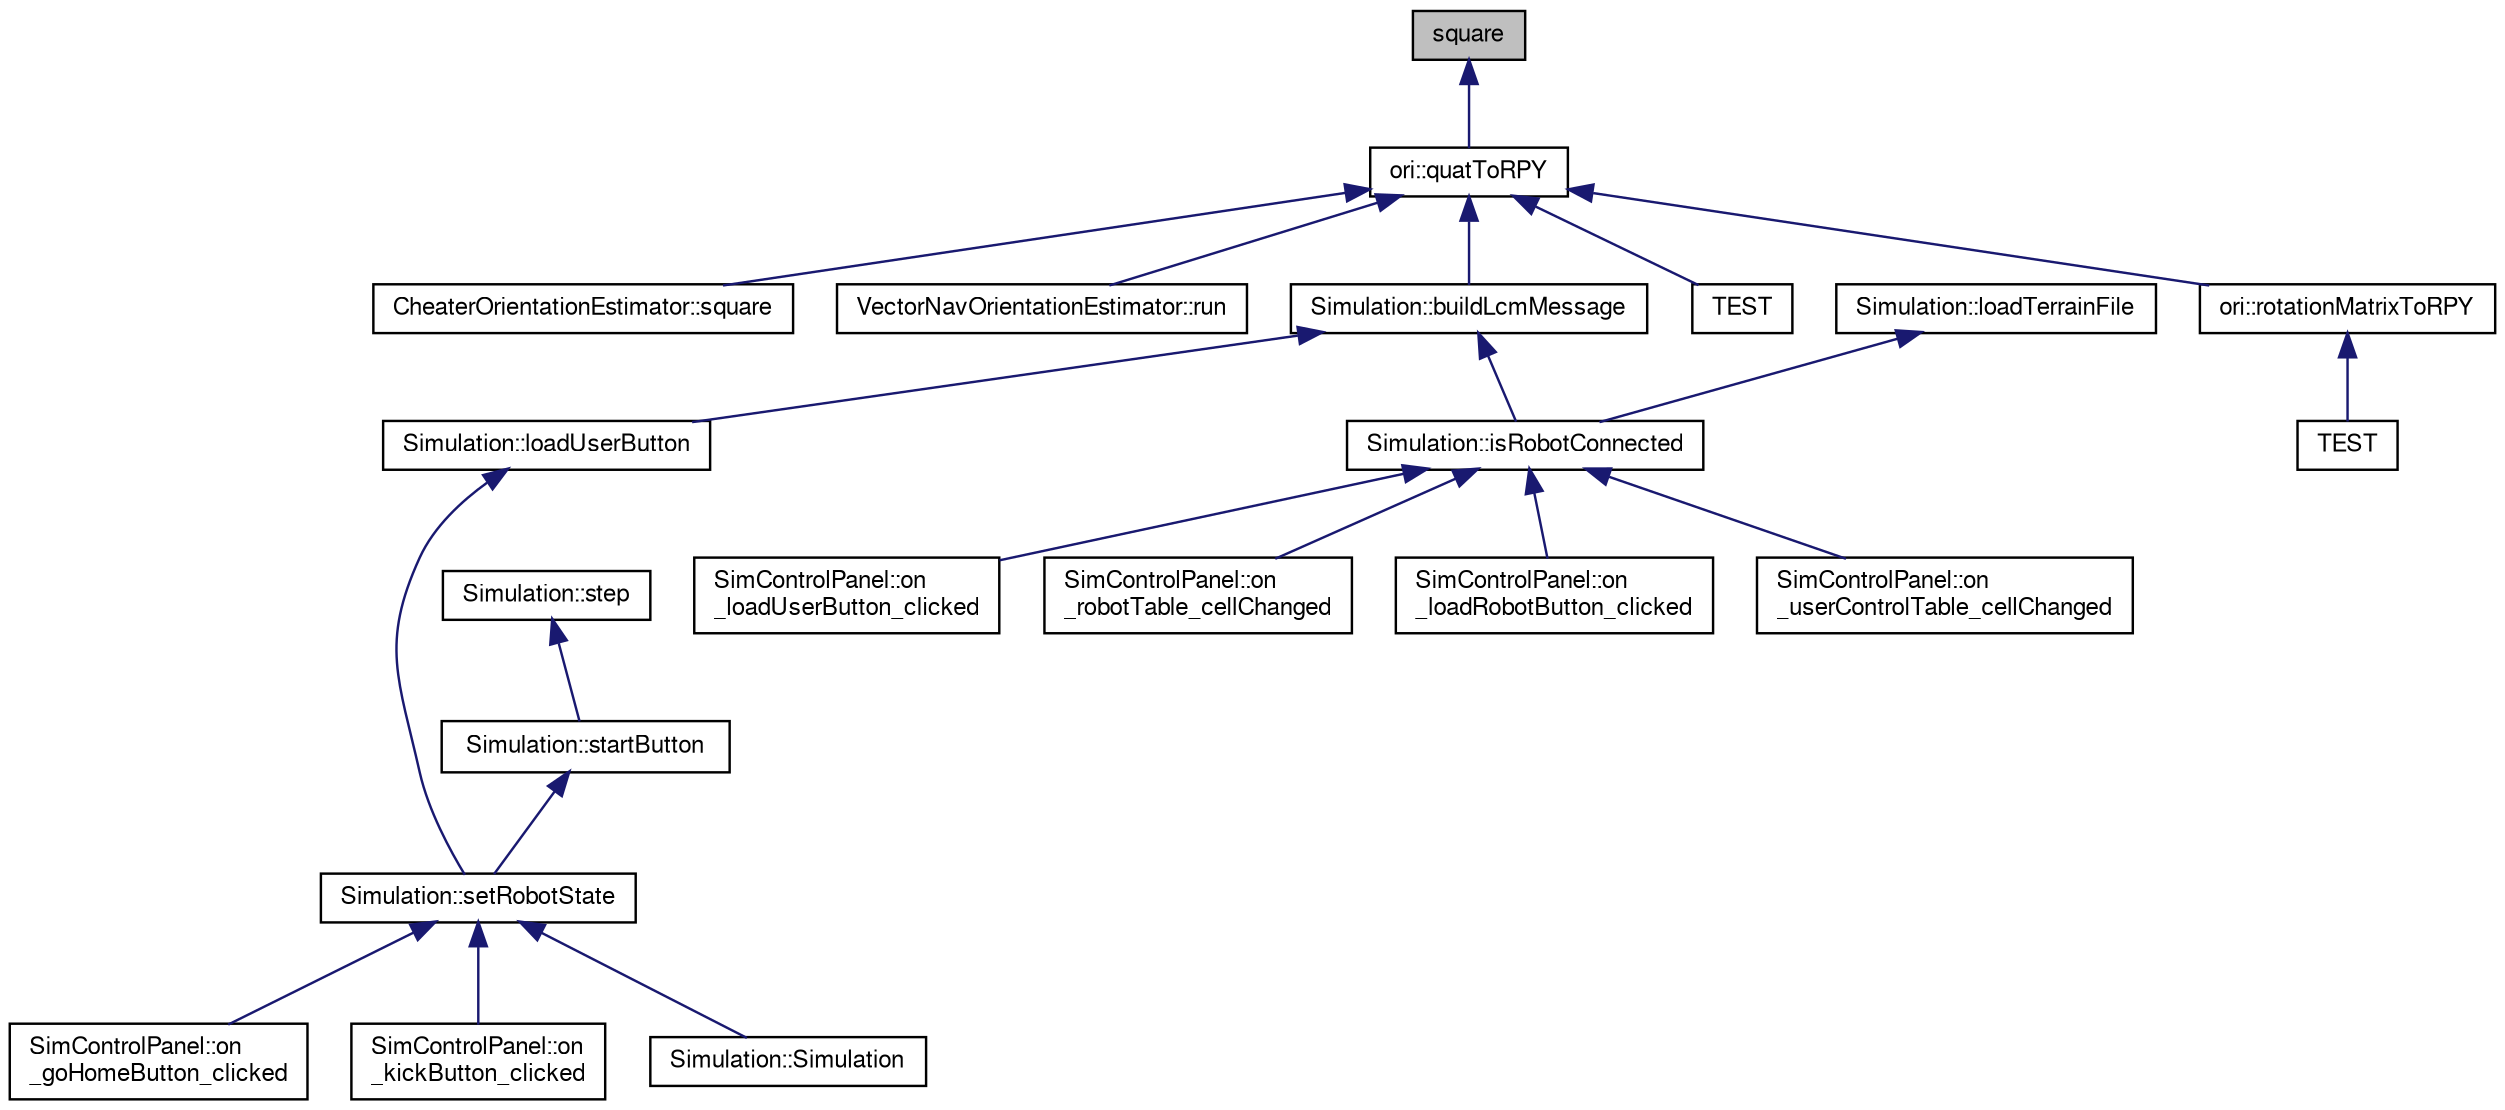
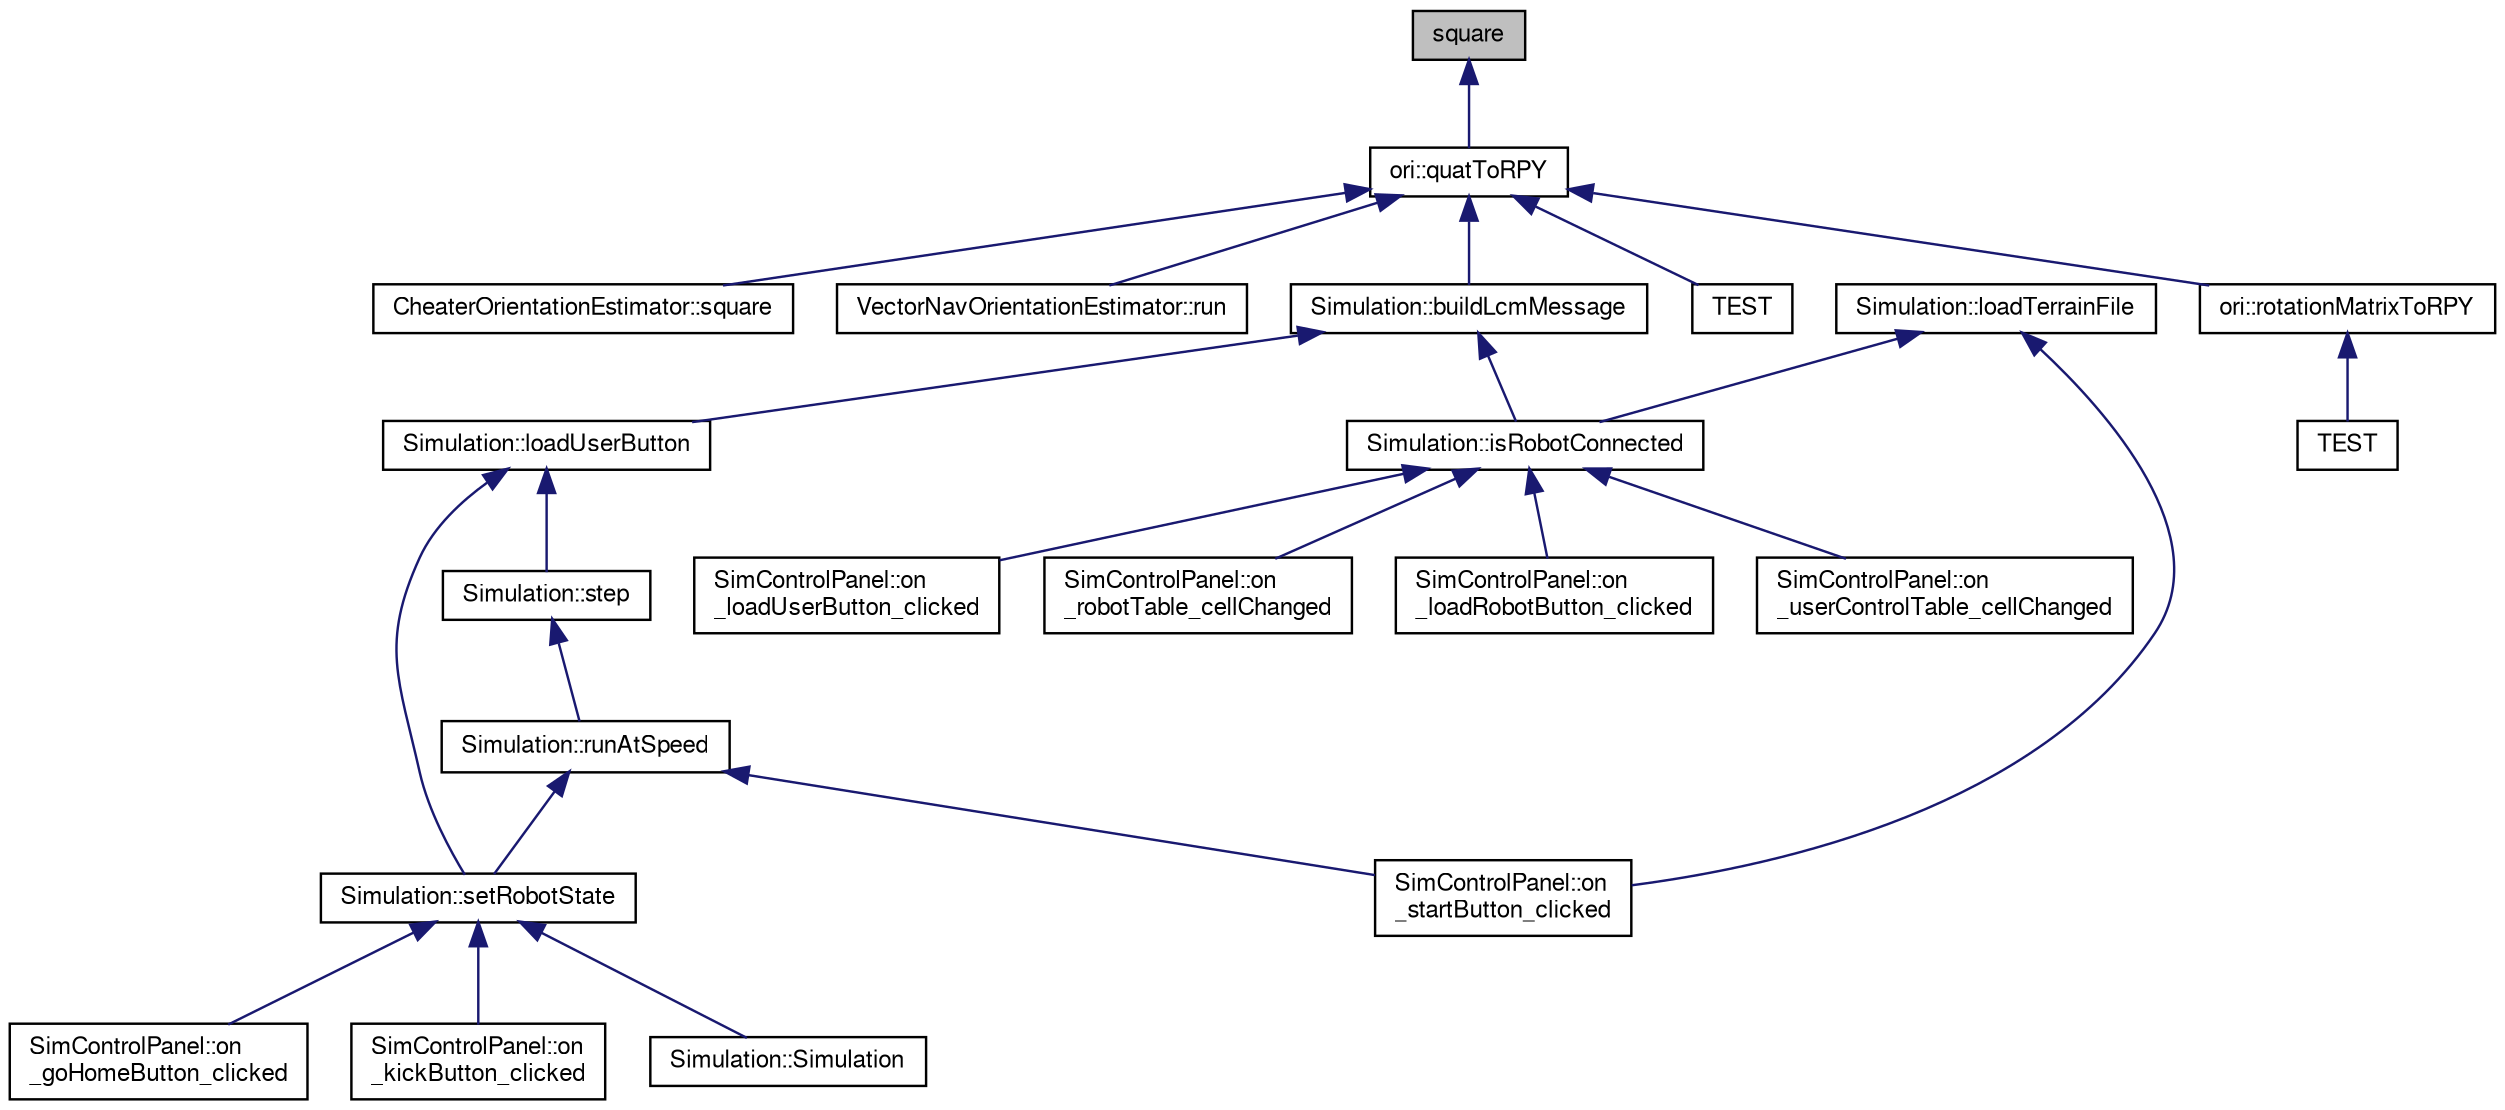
edge "Simulation::step" -> "Simulation::loadUserButton": added
node "Simulation::startButton": label "Simulation::startButton" -> "Simulation::runAtSpeed"
node "SimControlPanel::on _startButton_clicked": added
